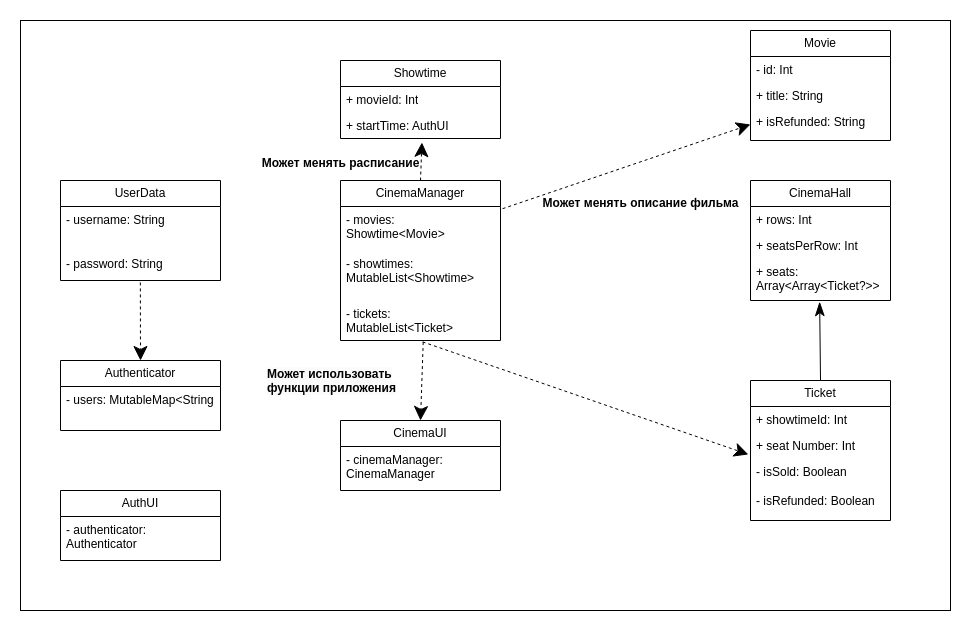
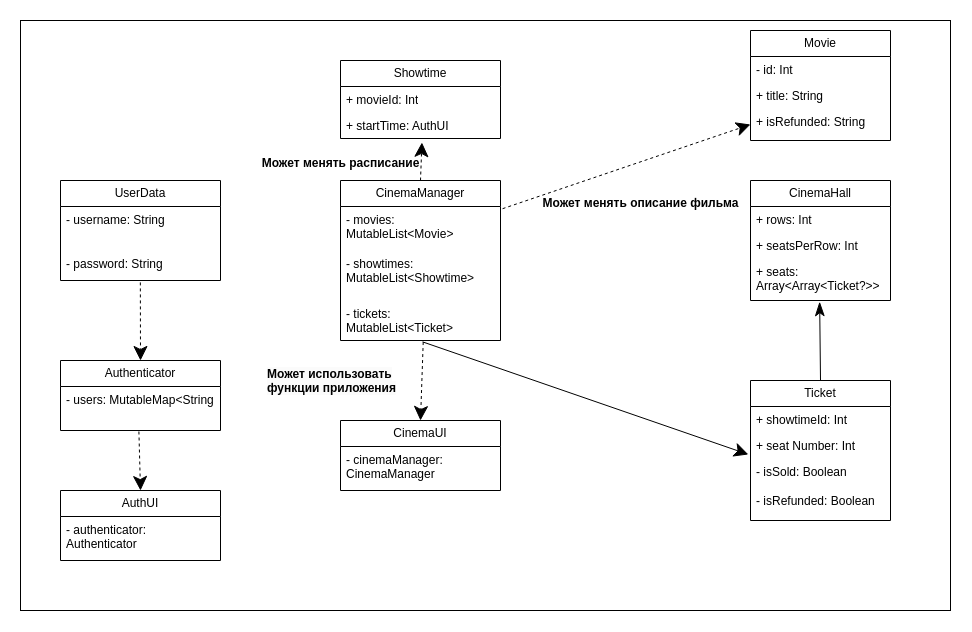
node "- movies: Showtime<Movie>": label "- movies: Showtime<Movie>" -> "- movies: MutableList<Movie>"
edge "- tickets: MutableList<Ticket>" -> "- isSold: Boolean - isRefunded: Boolean": style dashed -> solid
edge "- users: MutableMap<String" -> "AuthUI": added
